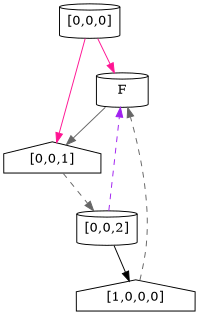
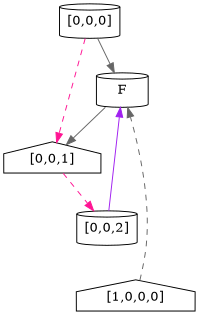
edge "[0,0,0]" -> "F": color deeppink -> gray40
edge "[0,0,0]" -> "[0,0,1]": style solid -> dashed
edge "[0,0,2]" -> "F": style dashed -> solid
edge "[0,0,1]" -> "[0,0,2]": color gray40 -> deeppink
edge "[0,0,2]" -> "[1,0,0,0]": removed
